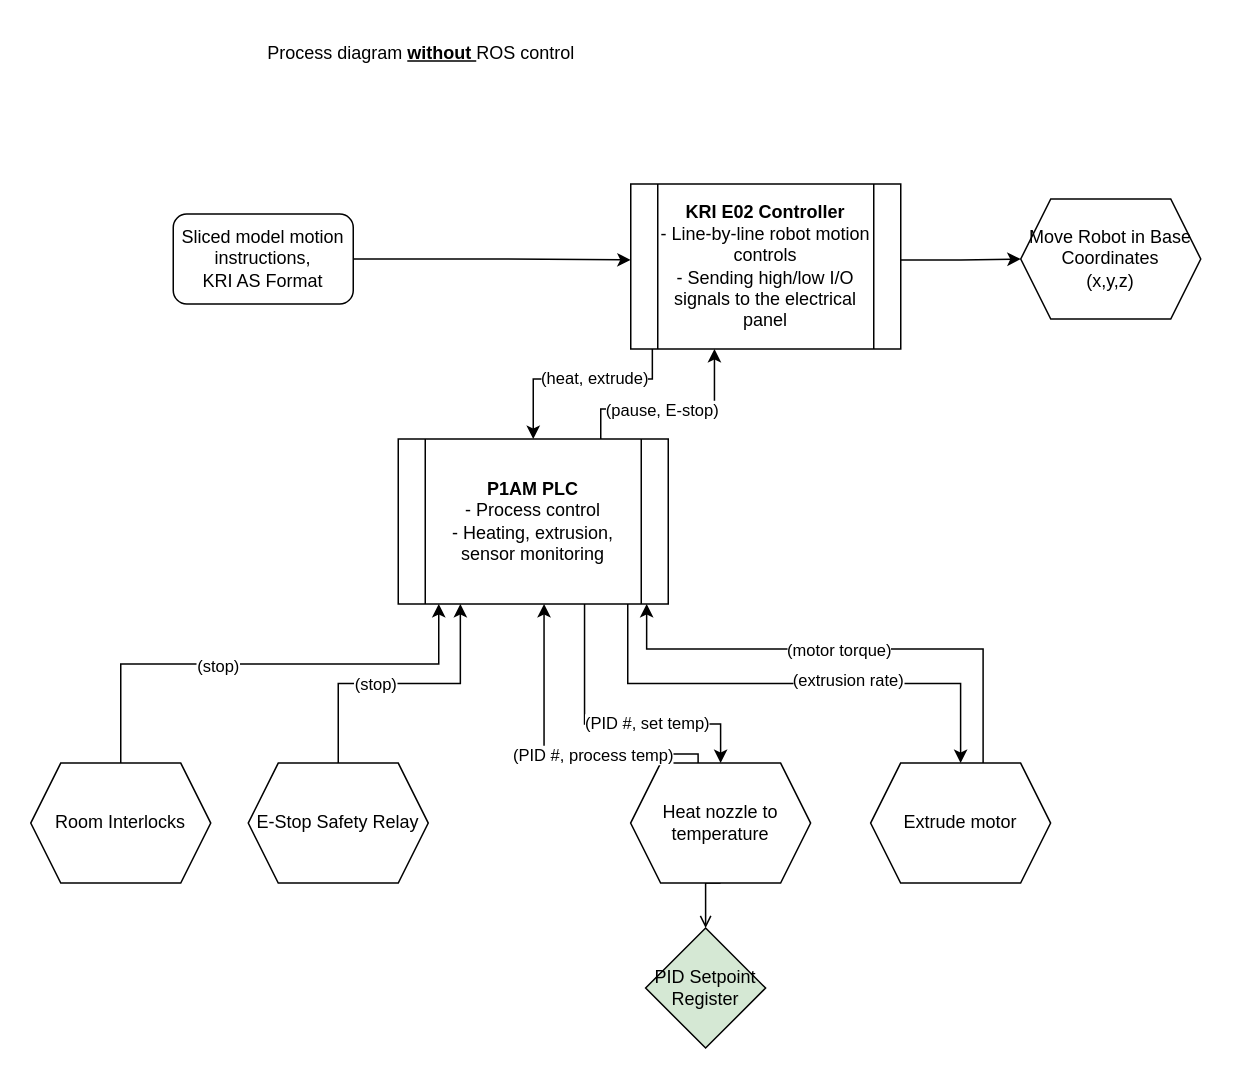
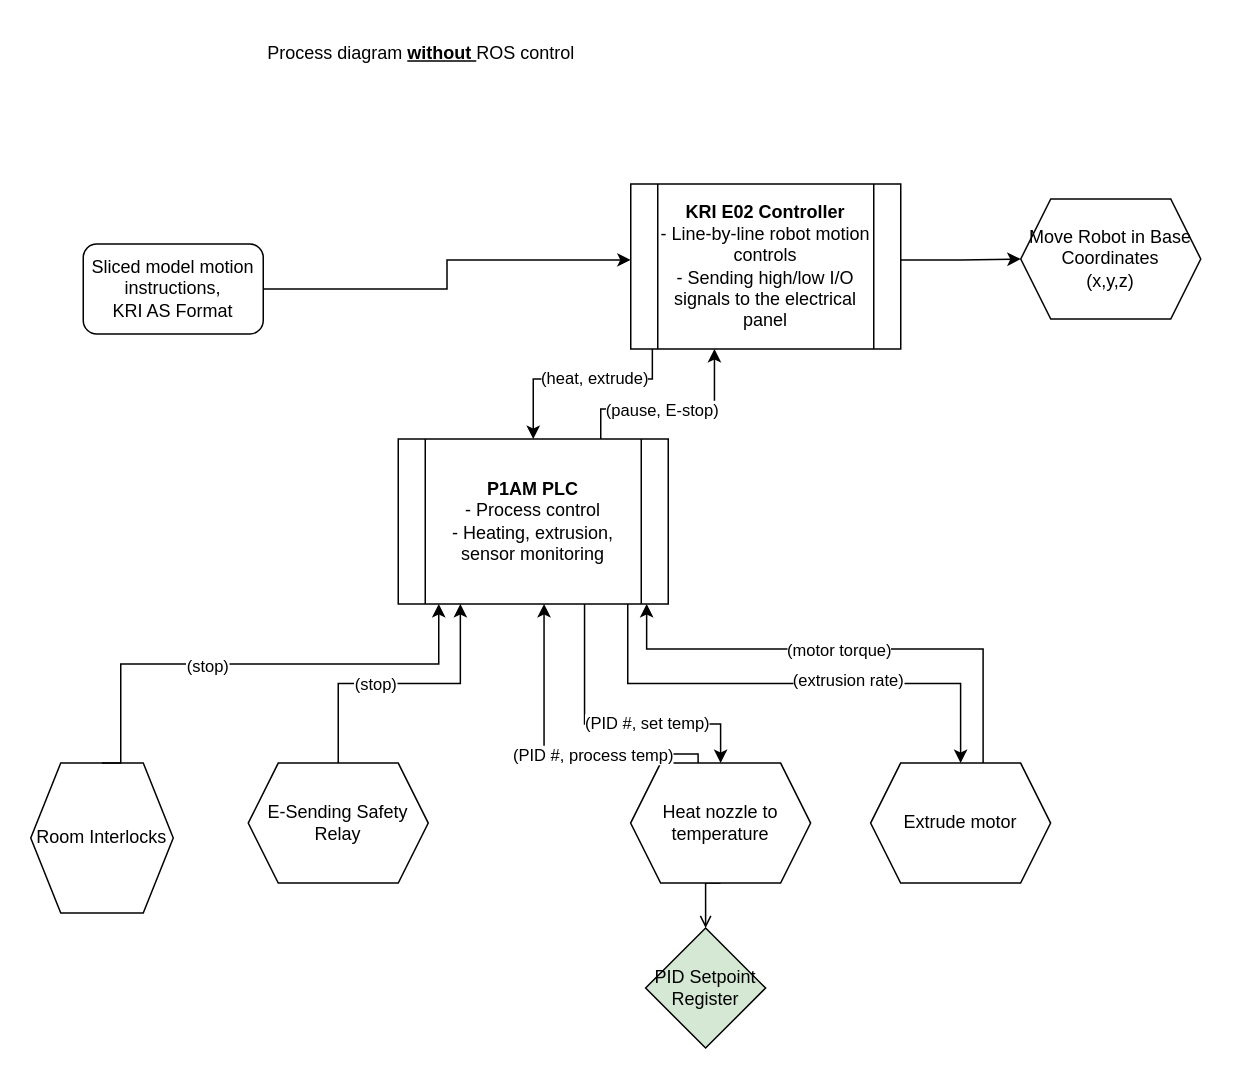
node "Sliced model motion instructions, KRI AS Format": moved (263, 259) -> (173, 289)
node "Room Interlocks": size 180x120 -> 143x150
node "E-Stop Safety Relay": label "E-Stop Safety Relay" -> "E-Sending Safety Relay"
